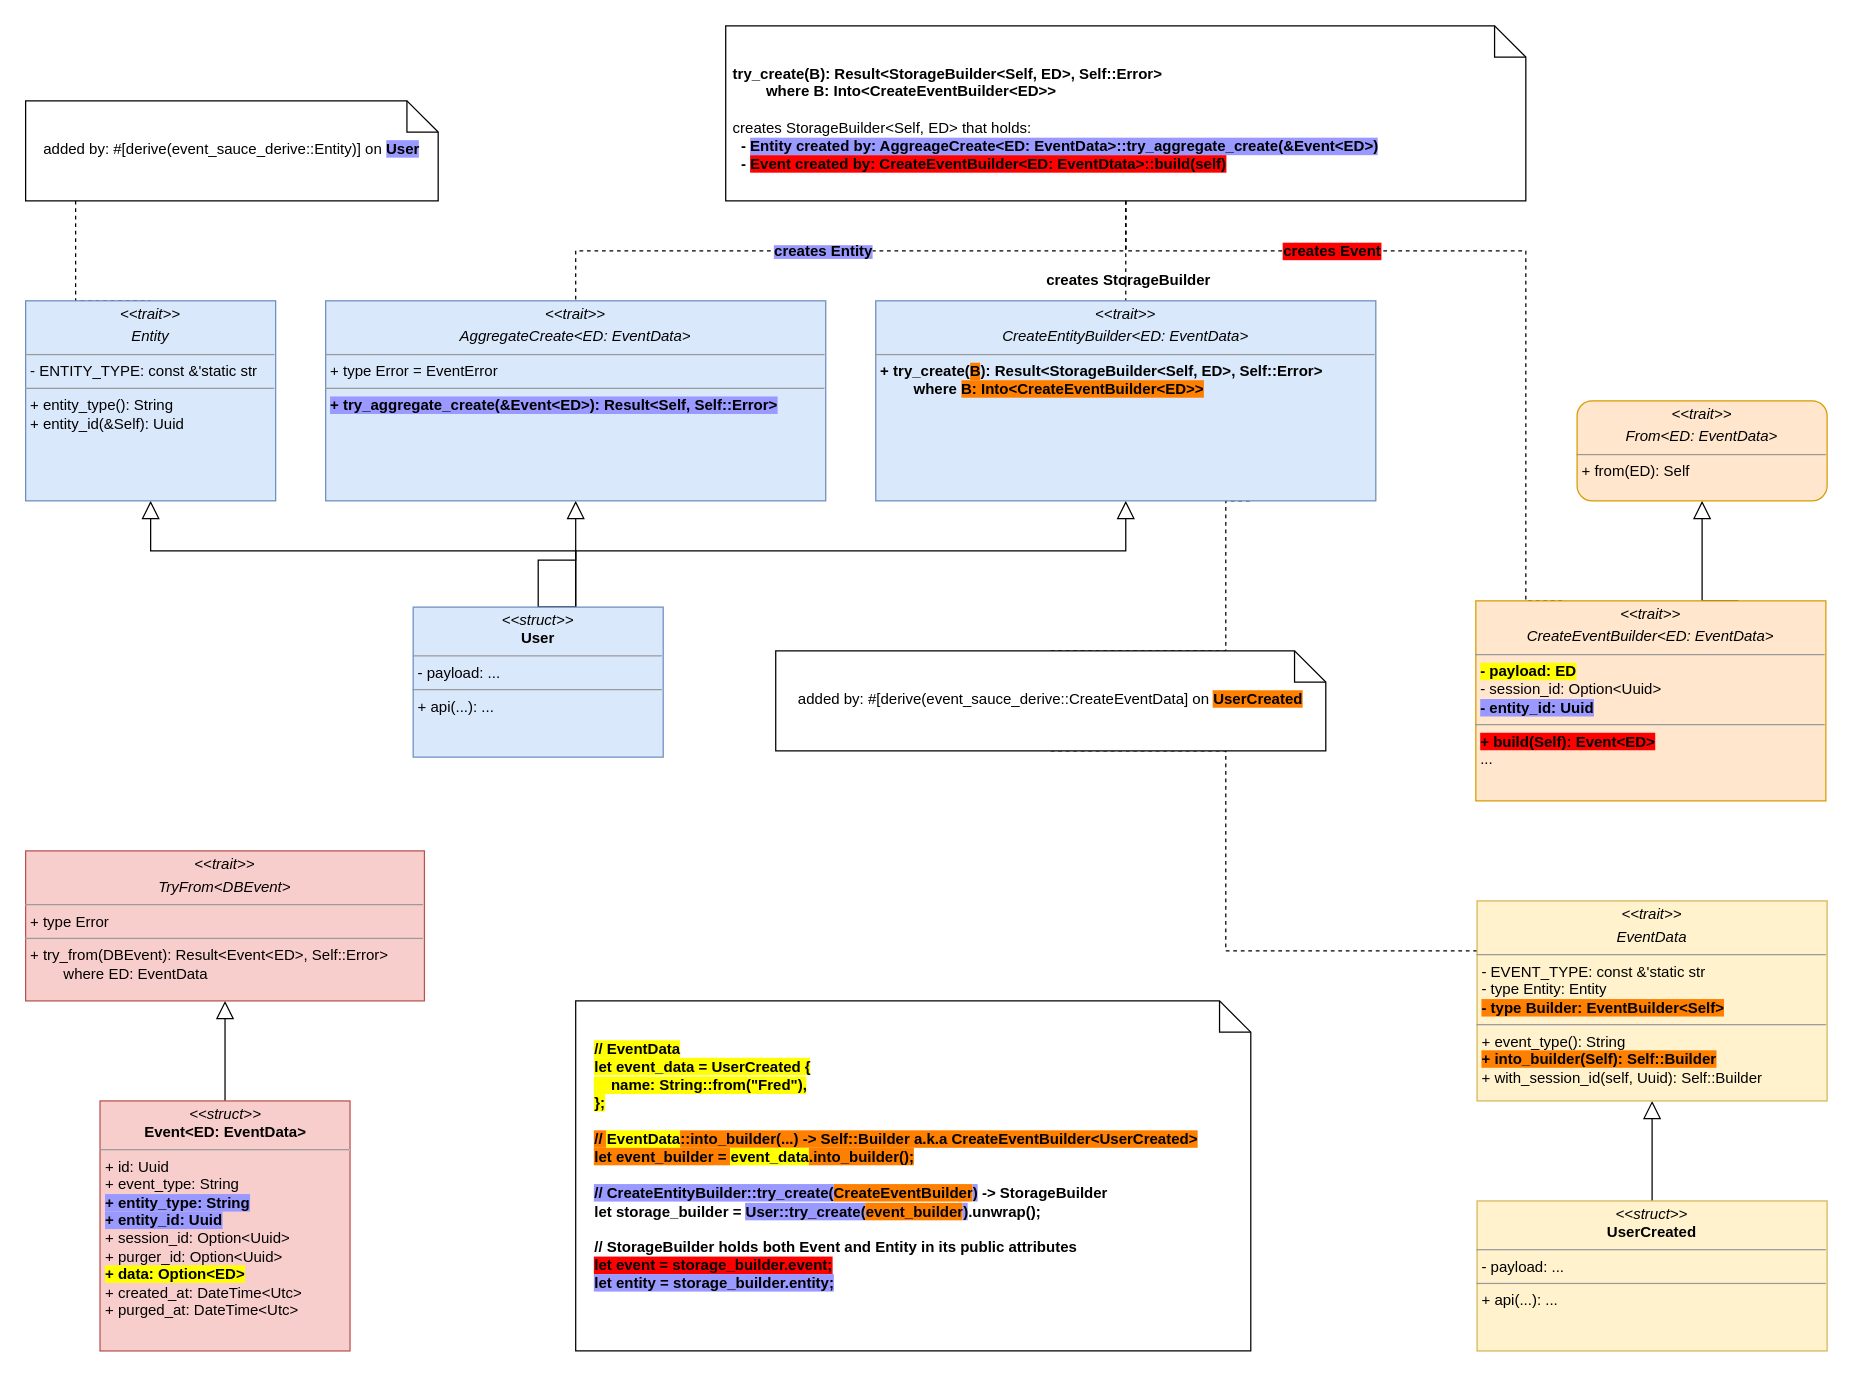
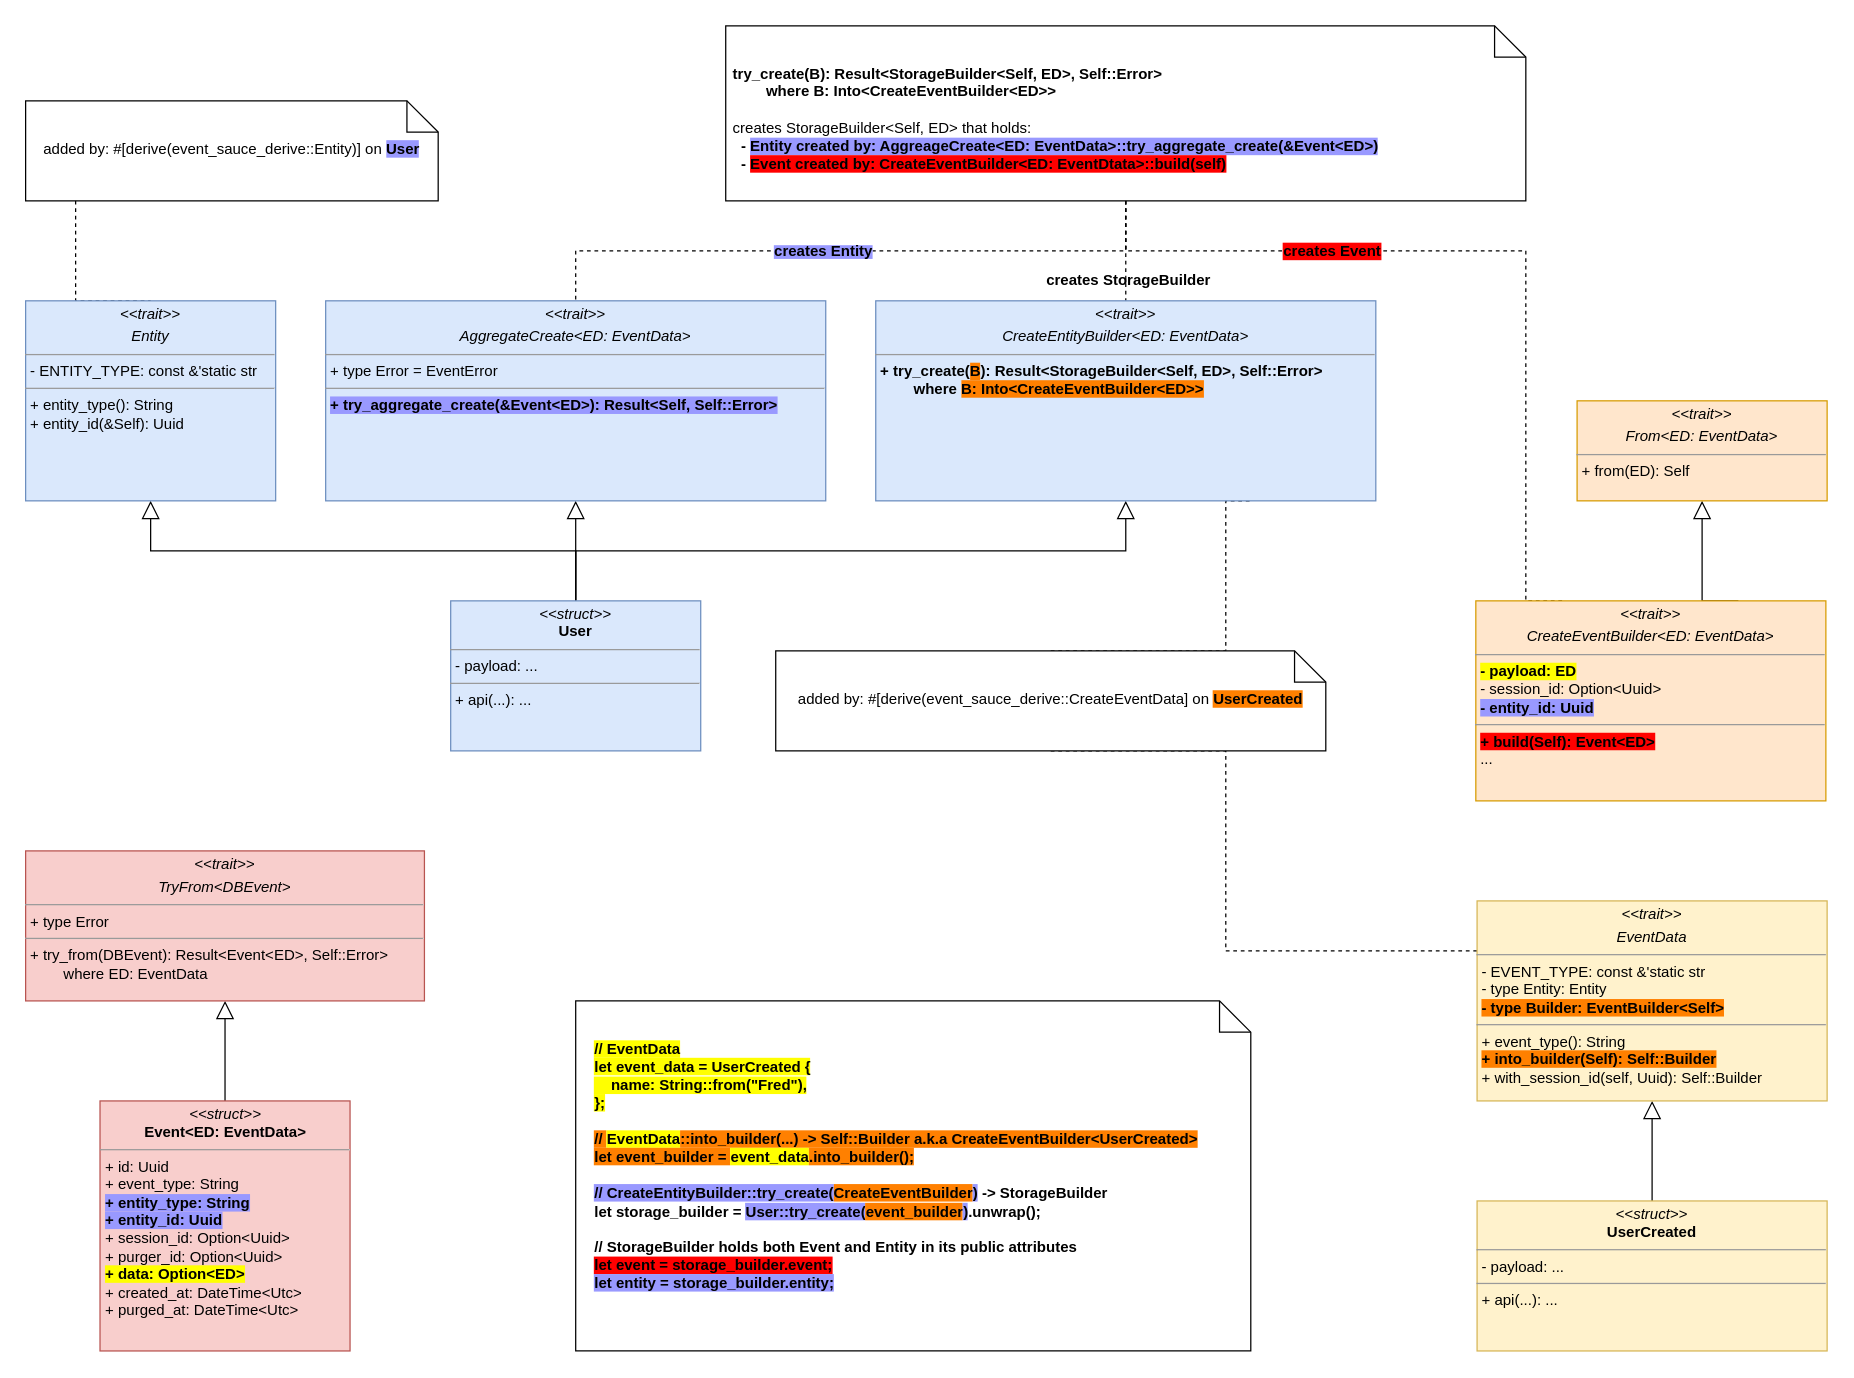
node "<<trait>> From<ED: EventData> + from(ED): Self": shape rounded rectangle -> rectangle
node "<<struct>> User - payload: ... + api(...): ...": moved (538, 682) -> (576, 676)
